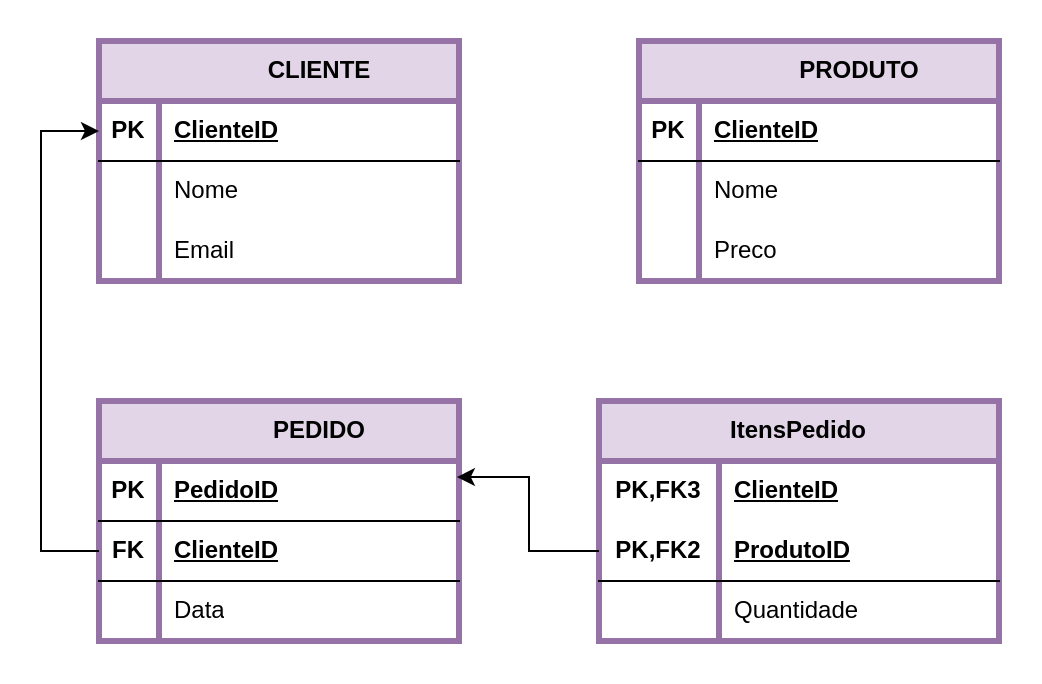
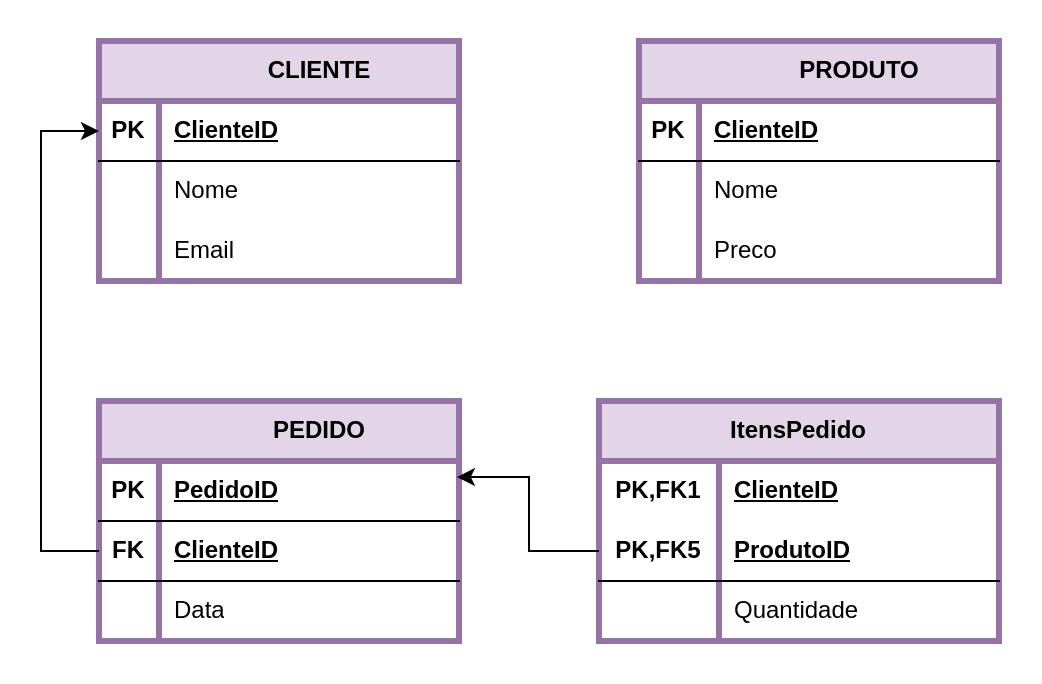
node "PK,FK3": label "PK,FK3" -> "PK,FK1"
node "PK,FK2": label "PK,FK2" -> "PK,FK5"
